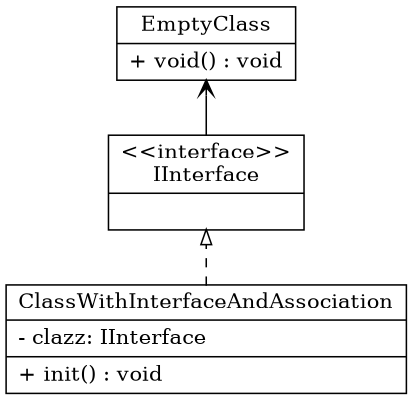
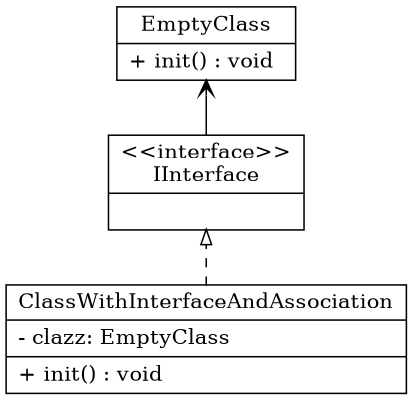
node "EmptyClass": text "+ void() : void" -> "+ init() : void"
node "ClassWithInterfaceAndAssociation": text "- clazz: IInterface" -> "- clazz: EmptyClass"
